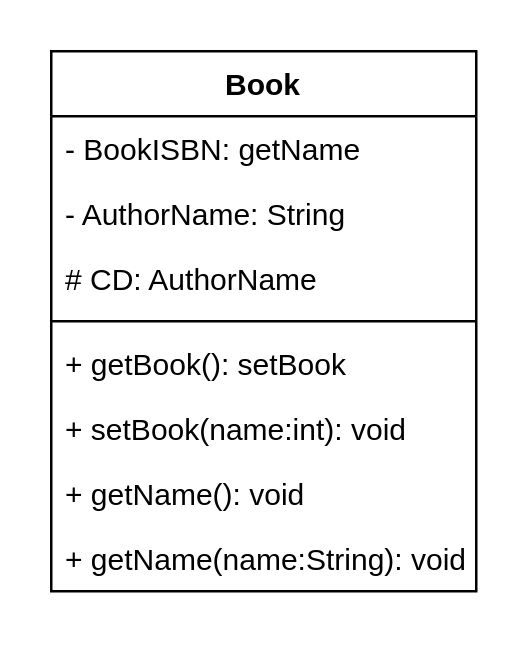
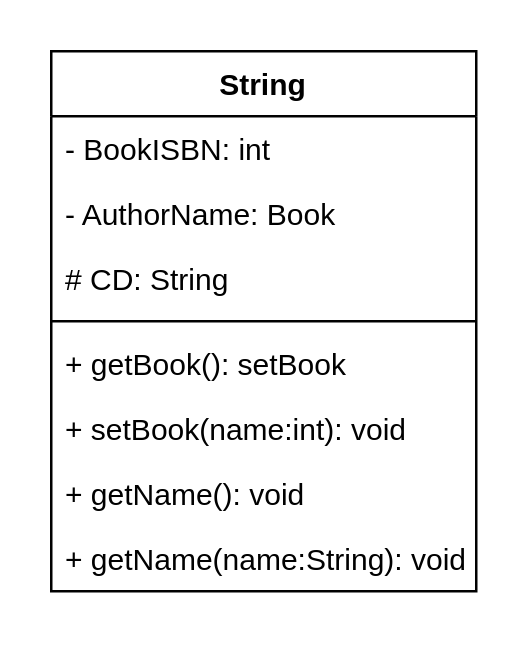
node "Book": label "Book" -> "String"
node "- BookISBN: getName": label "- BookISBN: getName" -> "- BookISBN: int"
node "- AuthorName: String": label "- AuthorName: String" -> "- AuthorName: Book"
node "# CD: AuthorName": label "# CD: AuthorName" -> "# CD: String"
